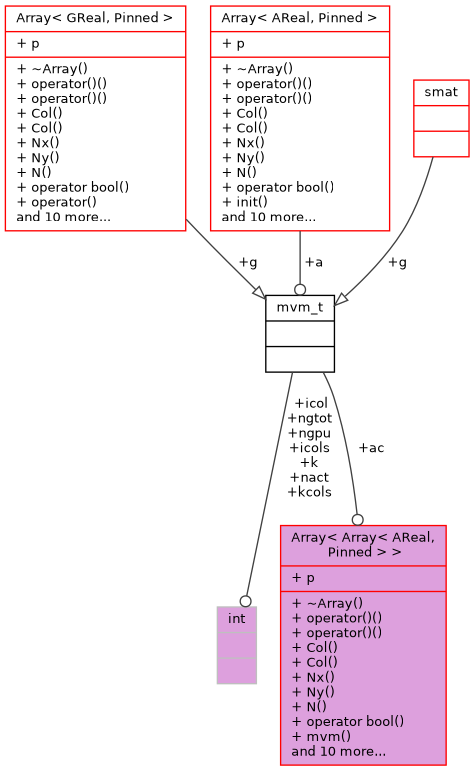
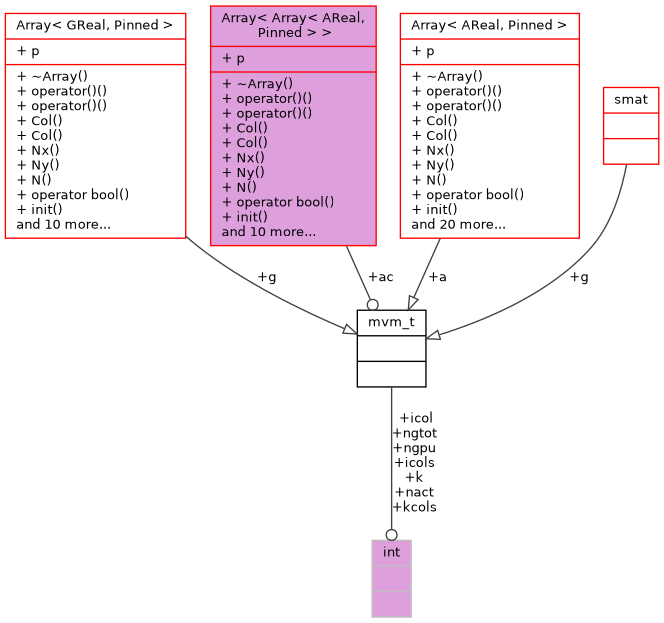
node "Array< GReal, Pinned >": text "+ operator()" -> "+ init()"
node "Array< AReal, Pinned >": text "and 10 more..." -> "and 20 more..."
edge "Array< AReal, Pinned >" -> "mvm_t": arrowhead odot -> onormal
edge "mvm_t" -> "Array< Array< AReal,": reversed
node "Array< Array< AReal,": text "+ mvm()" -> "+ init()"
